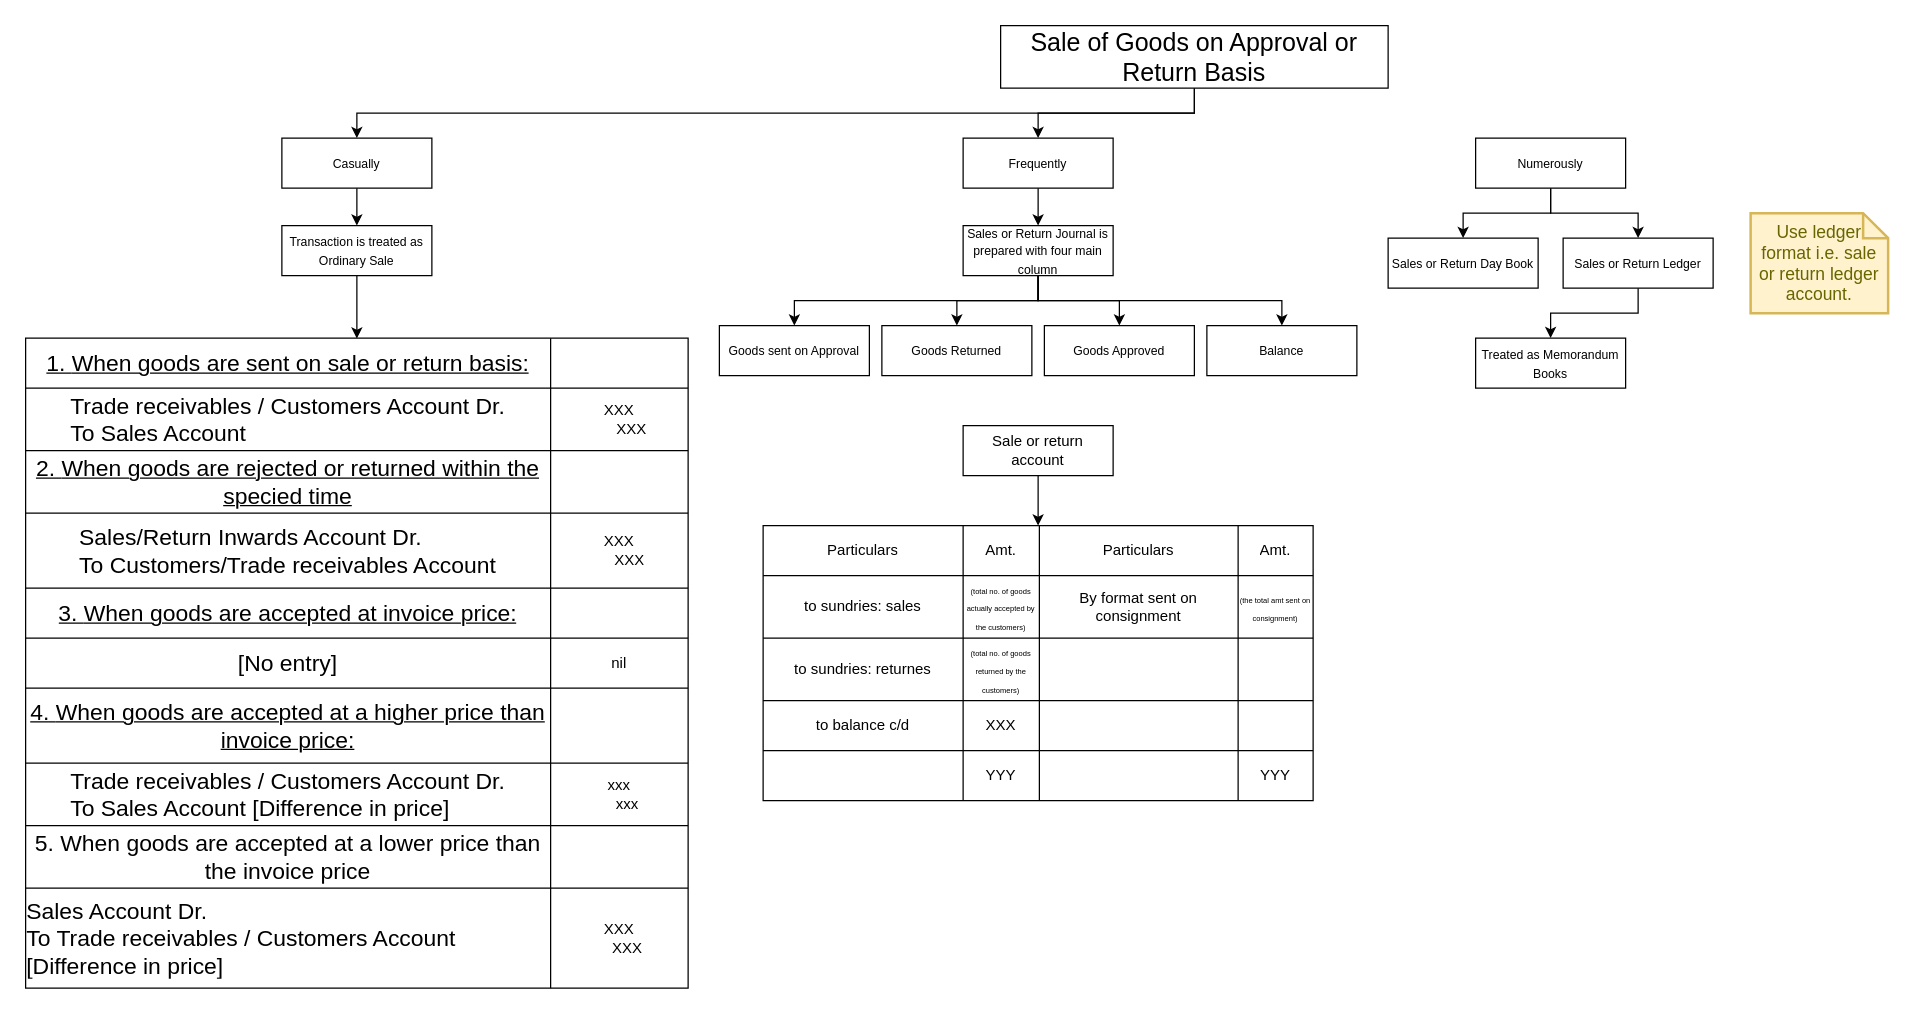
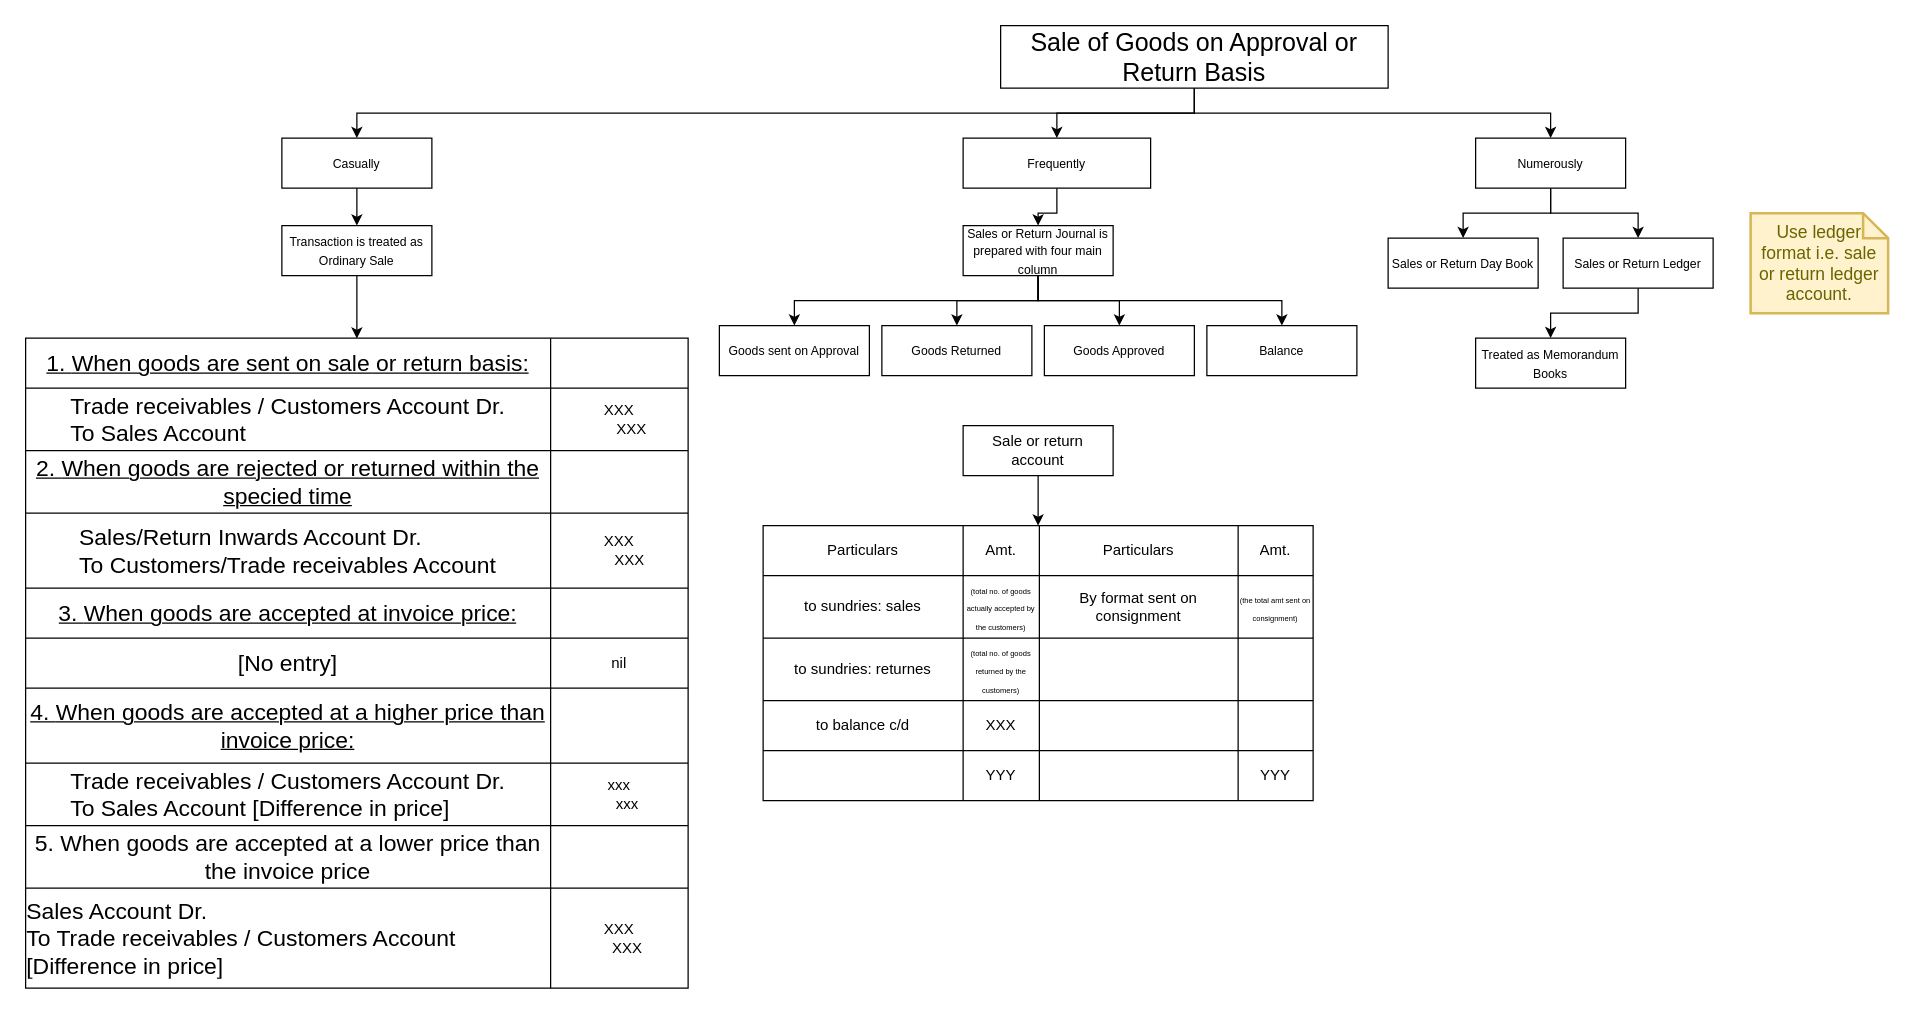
edge "Sale of Goods on Approval or Return Basis" -> "Numerously": added
node "Frequently": size 150x50 -> 188x50
